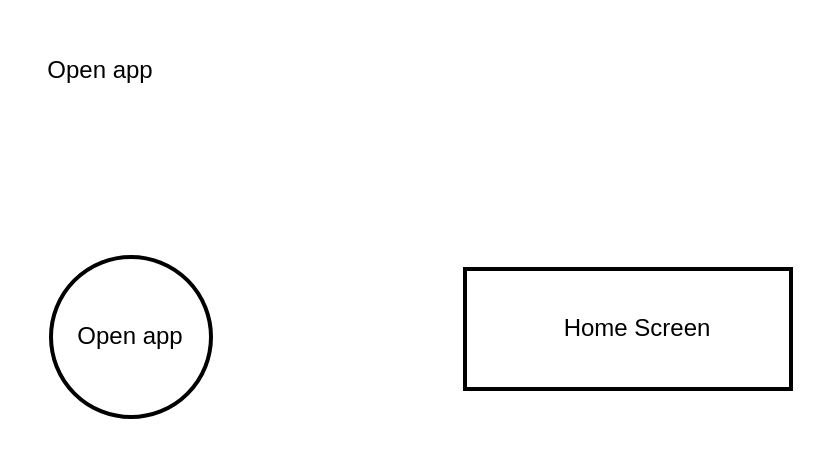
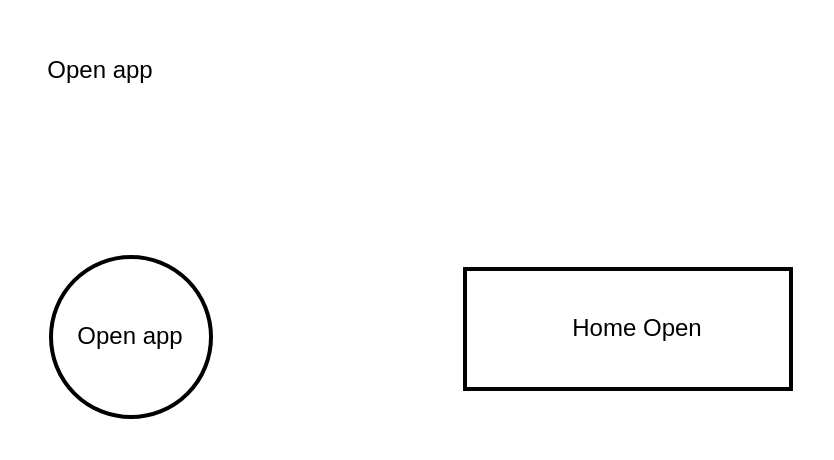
node "Home Screen": label "Home Screen" -> "Home Open"
